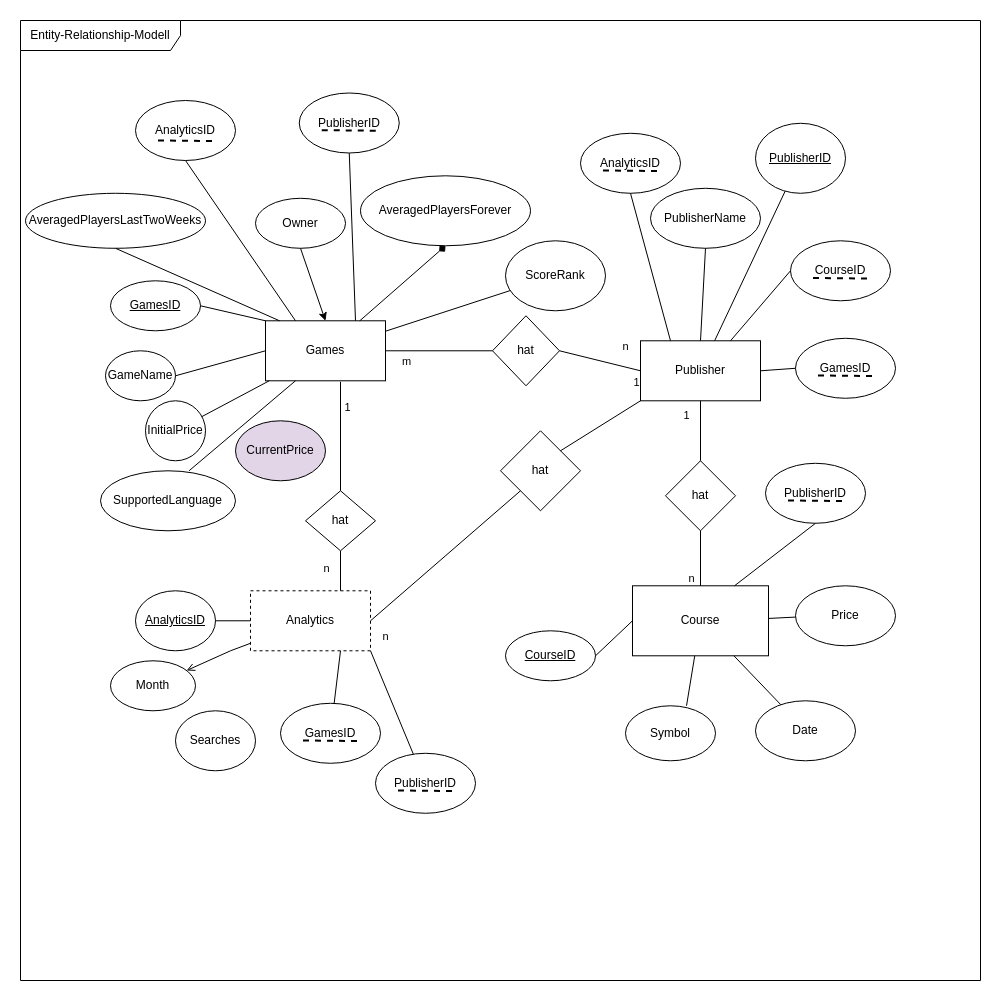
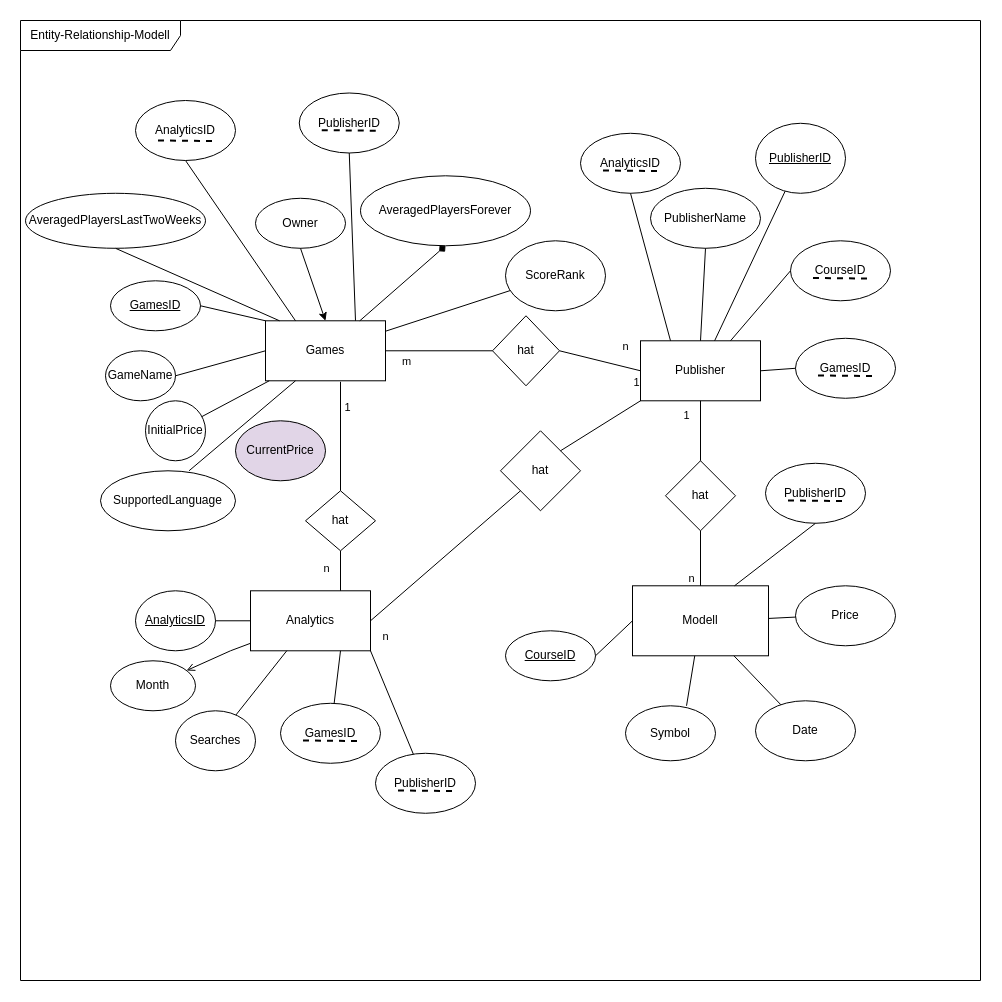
node "Analytics": style dashed -> solid
node "Course": label "Course" -> "Modell"
edge "Analytics" -- "Searches": added
